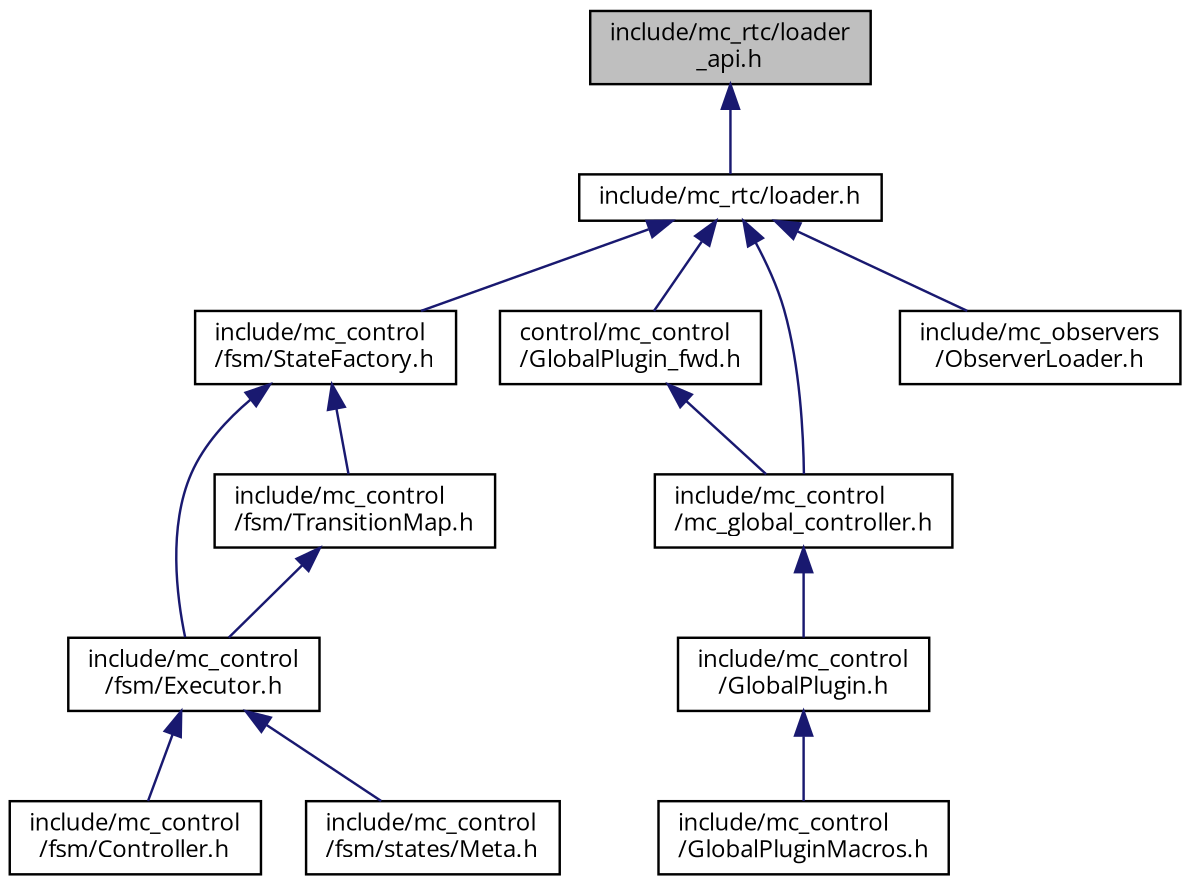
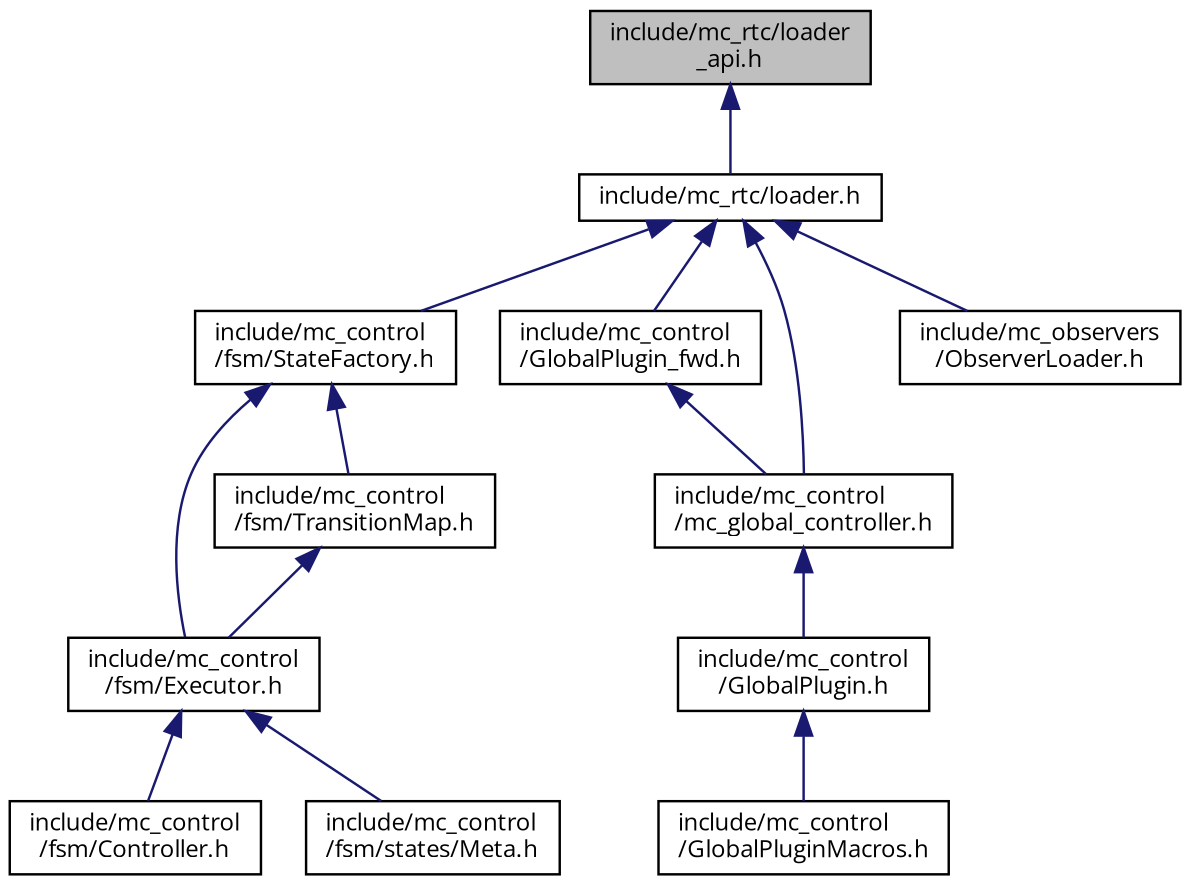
node "control/mc_control /GlobalPlugin_fwd.h": label "control/mc_control /GlobalPlugin_fwd.h" -> "include/mc_control /GlobalPlugin_fwd.h"
